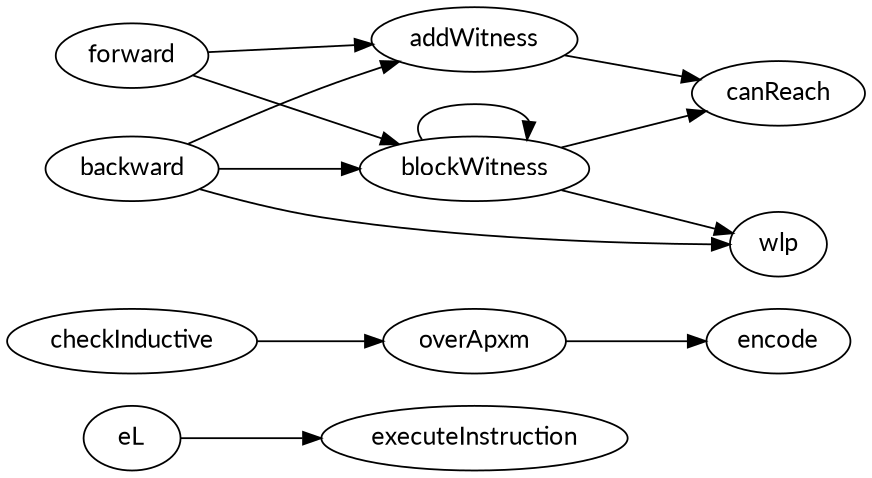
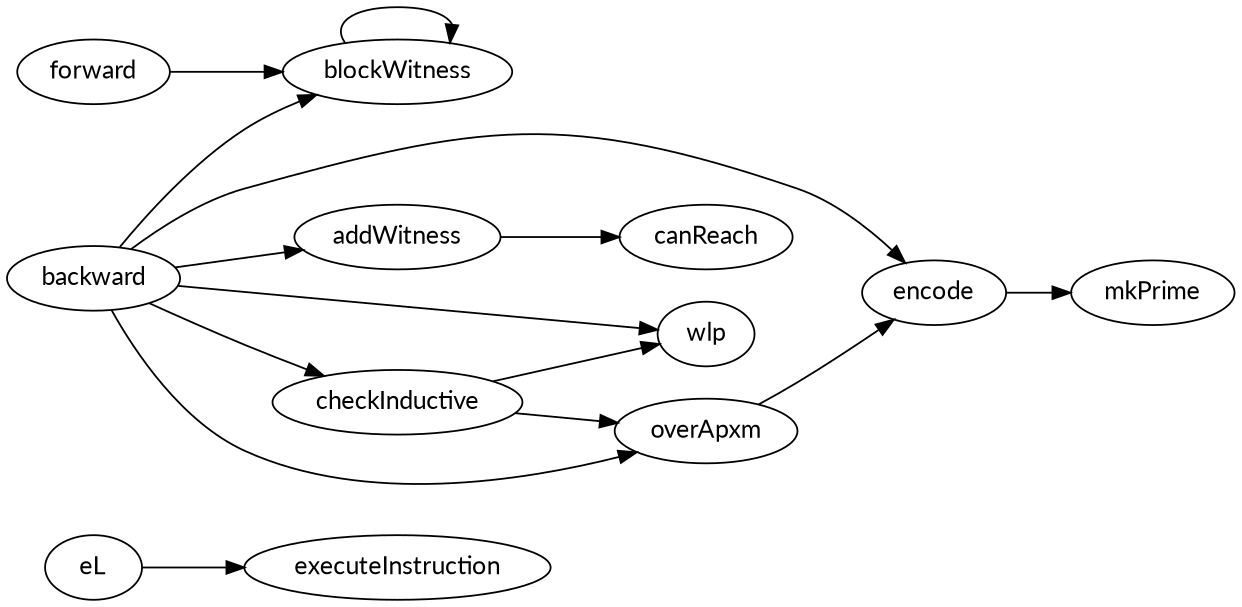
edge "forward" -> "addWitness": removed
edge "blockWitness" -> "canReach": removed
edge "backward" -> "encode": added
edge "blockWitness" -> "wlp": now "checkInductive" -> "wlp"
node "mkPrime": added
edge "backward" -> "checkInductive": added
edge "backward" -> "overApxm": added
